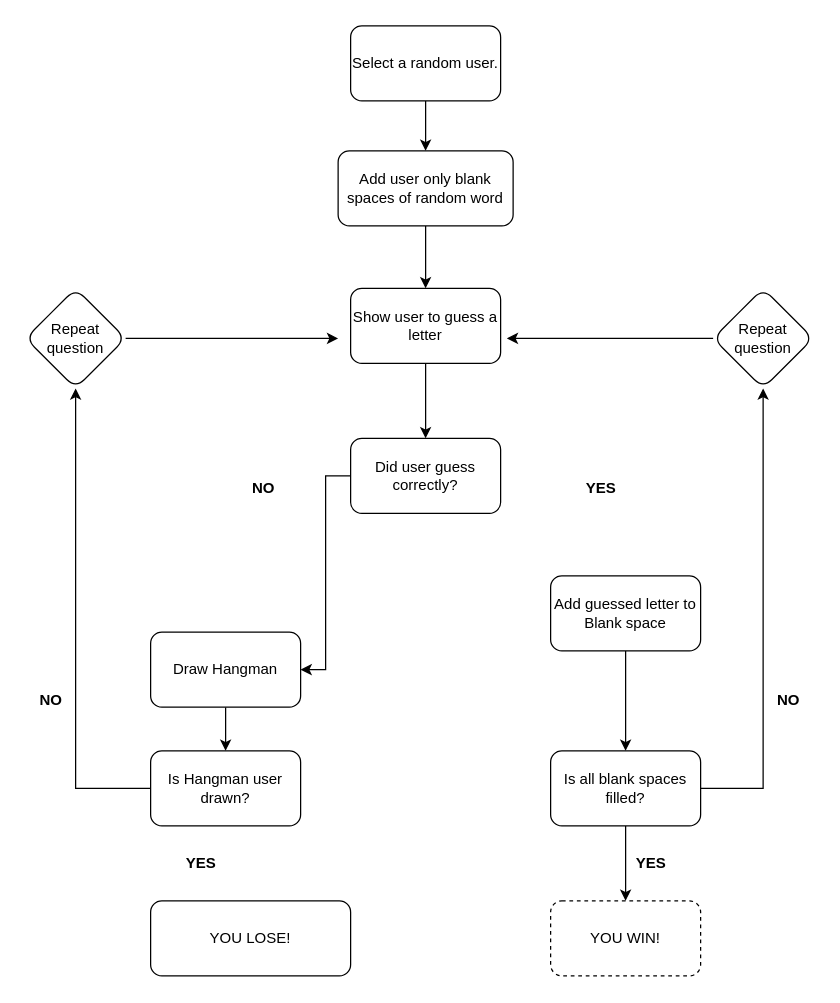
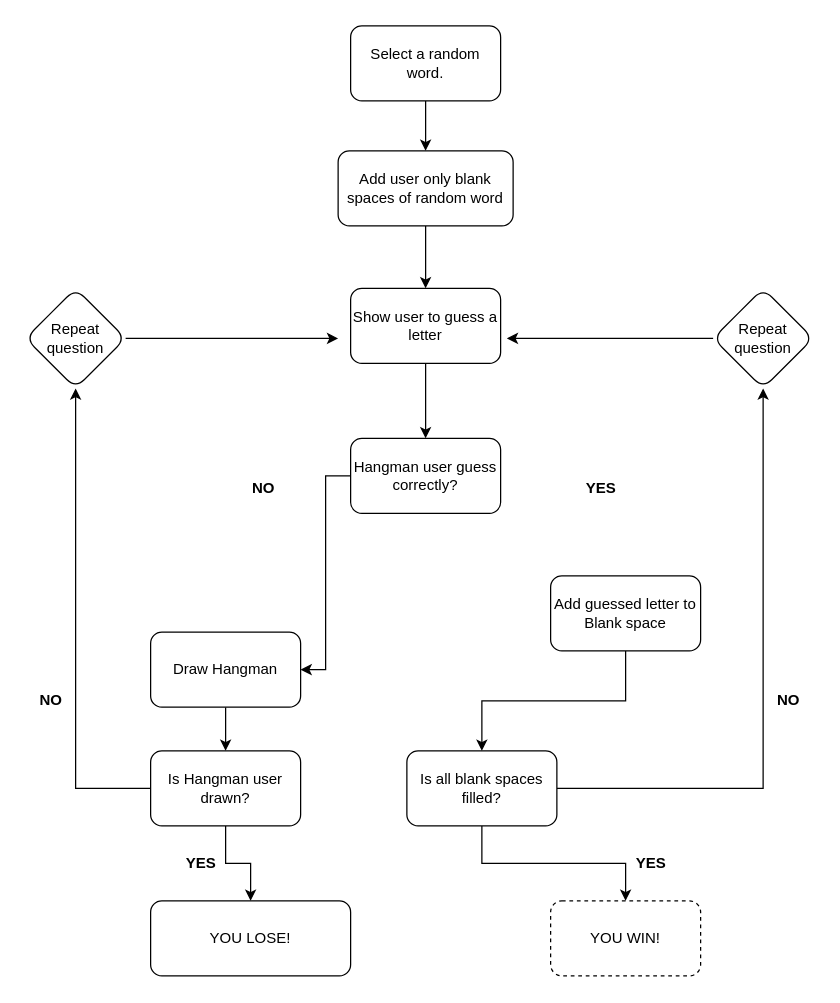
node "Select a random user.": label "Select a random user." -> "Select a random word."
node "Did user guess correctly?": label "Did user guess correctly?" -> "Hangman user guess correctly?"
node "Is all blank spaces filled?": moved (626, 788) -> (482, 788)
edge "Is Hangman user drawn?" -> "YOU LOSE!": added
